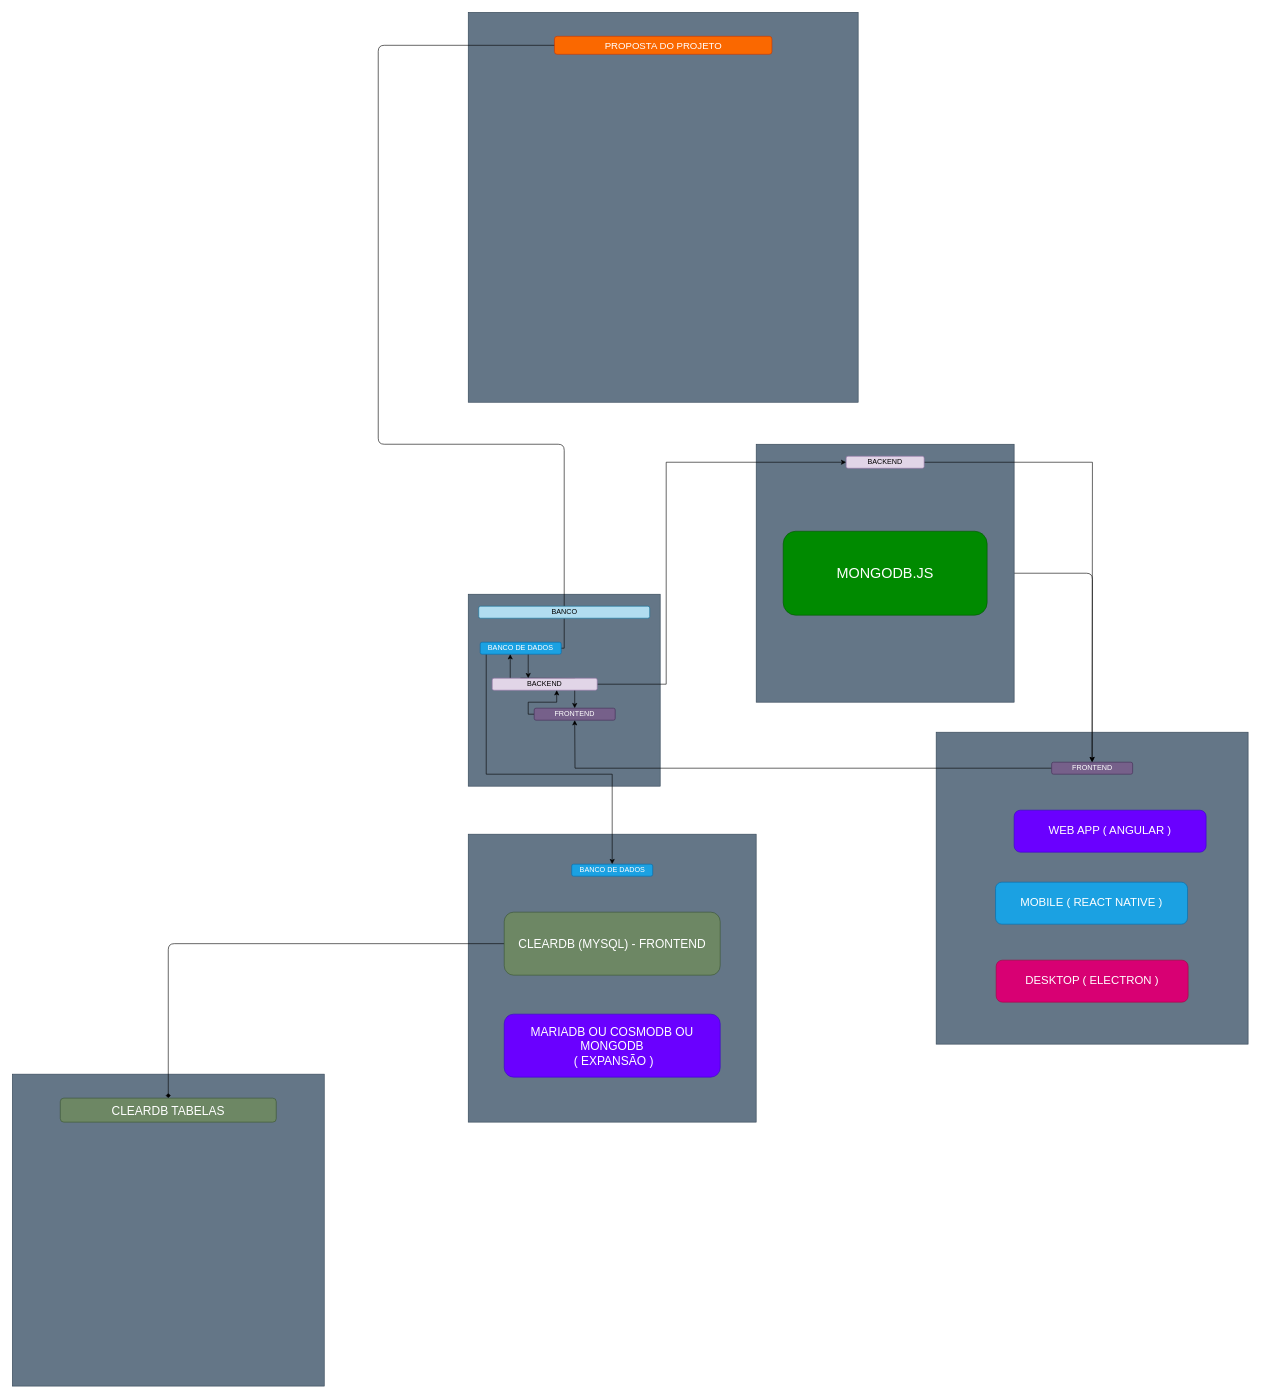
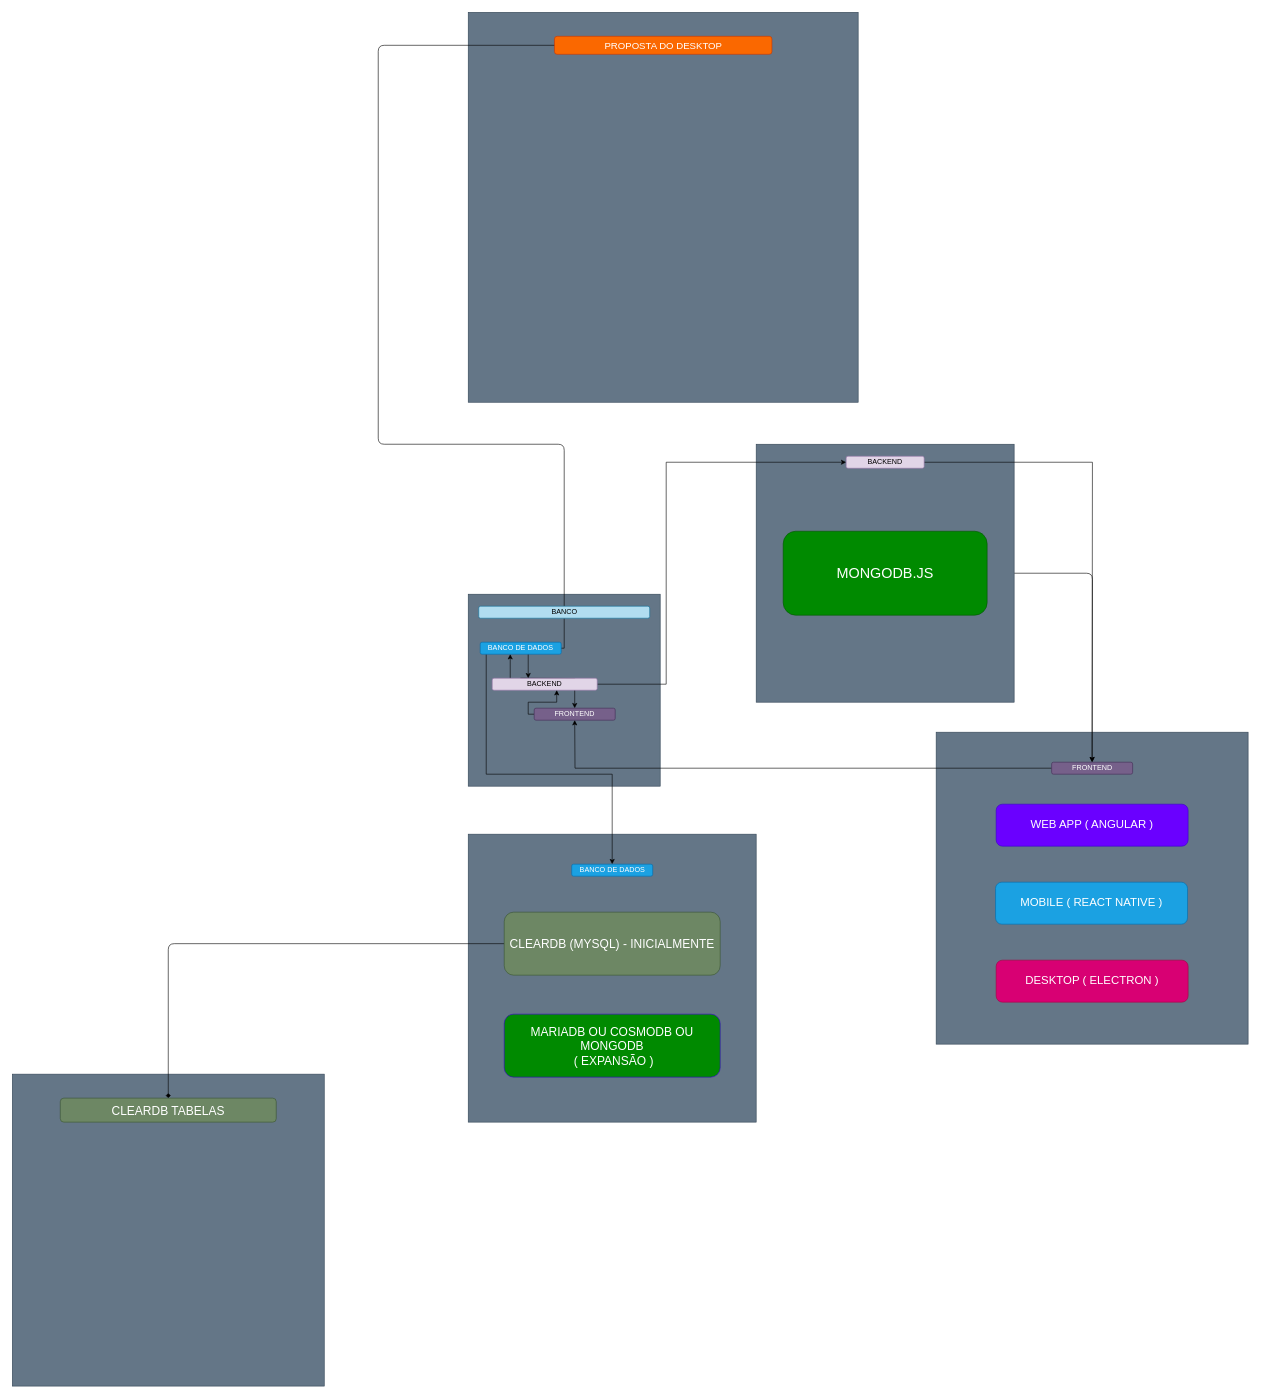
node "PROPOSTA DO PROJETO": label "PROPOSTA DO PROJETO" -> "PROPOSTA DO DESKTOP"
node "WEB APP ( ANGULAR )": moved (1110, 831) -> (1092, 825)
node "CLEARDB (MYSQL) - FRONTEND": label "CLEARDB (MYSQL) - FRONTEND" -> "CLEARDB (MYSQL) - INICIALMENTE"
node "MARIADB OU COSMODB OU MONGODB ( EXPANSÃO )": fillcolor #6a00ff -> #008a00
